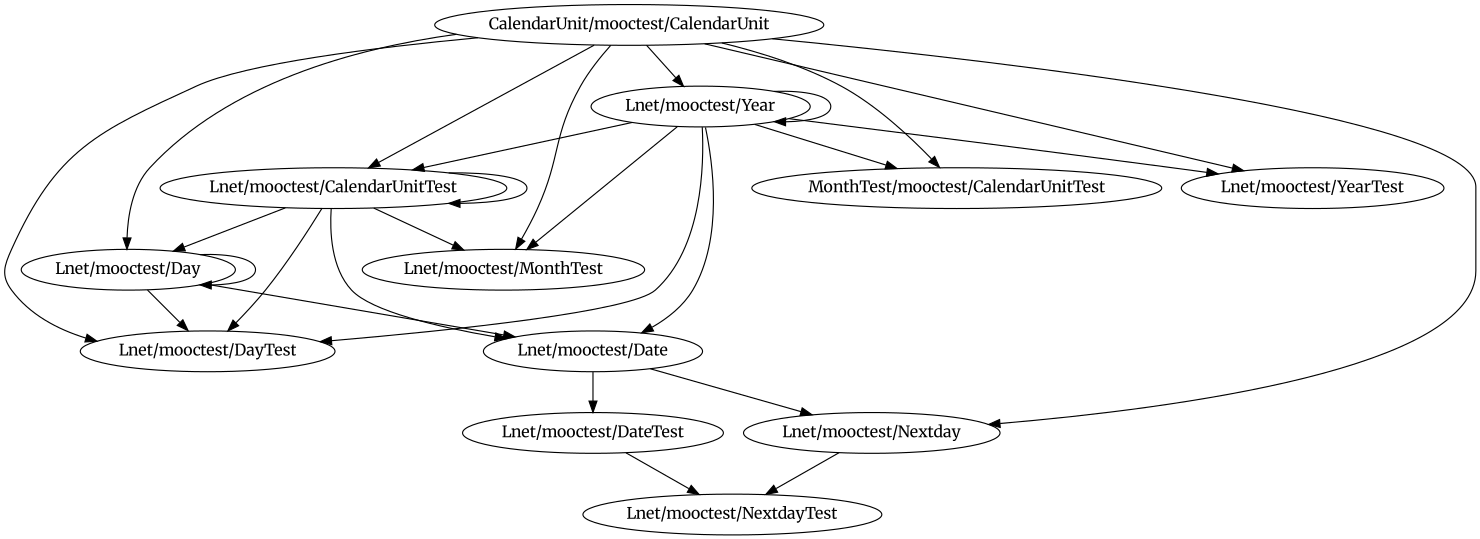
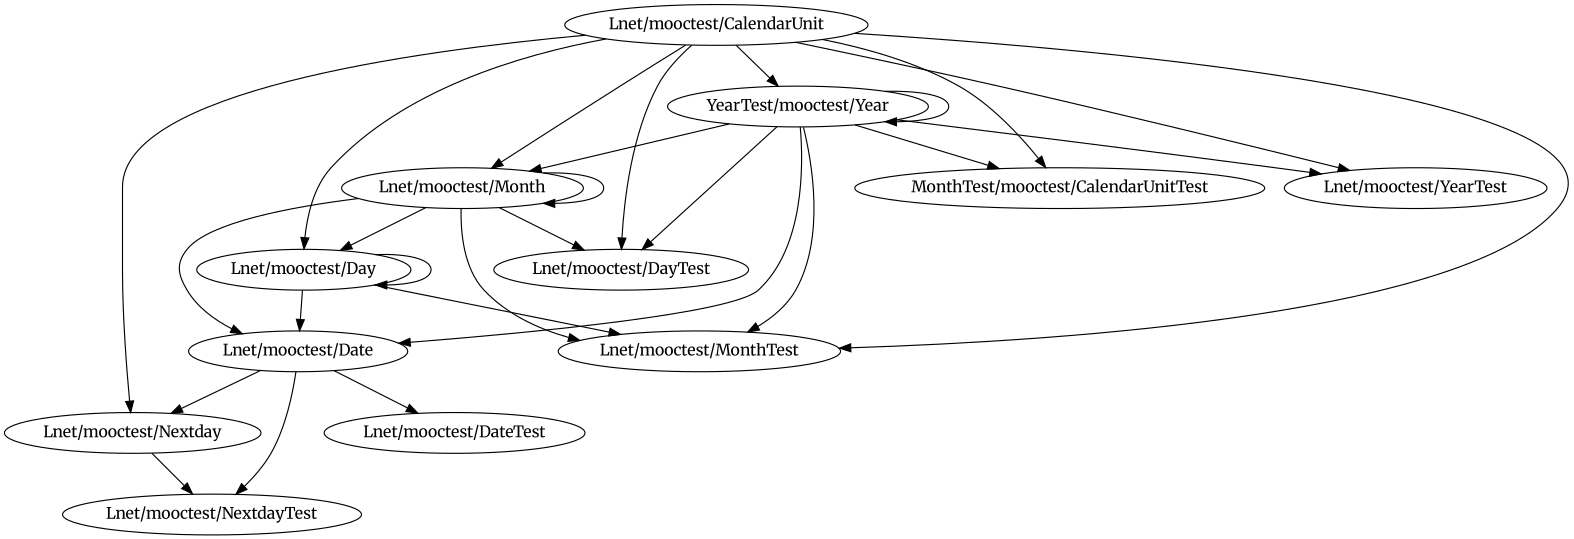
node "CalendarUnit/mooctest/CalendarUnit": label "CalendarUnit/mooctest/CalendarUnit" -> "Lnet/mooctest/CalendarUnit"
node "Lnet/mooctest/Year": label "Lnet/mooctest/Year" -> "YearTest/mooctest/Year"
node "Lnet/mooctest/CalendarUnitTest": label "Lnet/mooctest/CalendarUnitTest" -> "Lnet/mooctest/Month"
edge "Lnet/mooctest/Day" -> "Lnet/mooctest/DayTest": now "Lnet/mooctest/Day" -> "Lnet/mooctest/MonthTest"
edge "Lnet/mooctest/DateTest" -> "Lnet/mooctest/NextdayTest": now "Lnet/mooctest/Date" -> "Lnet/mooctest/NextdayTest"
